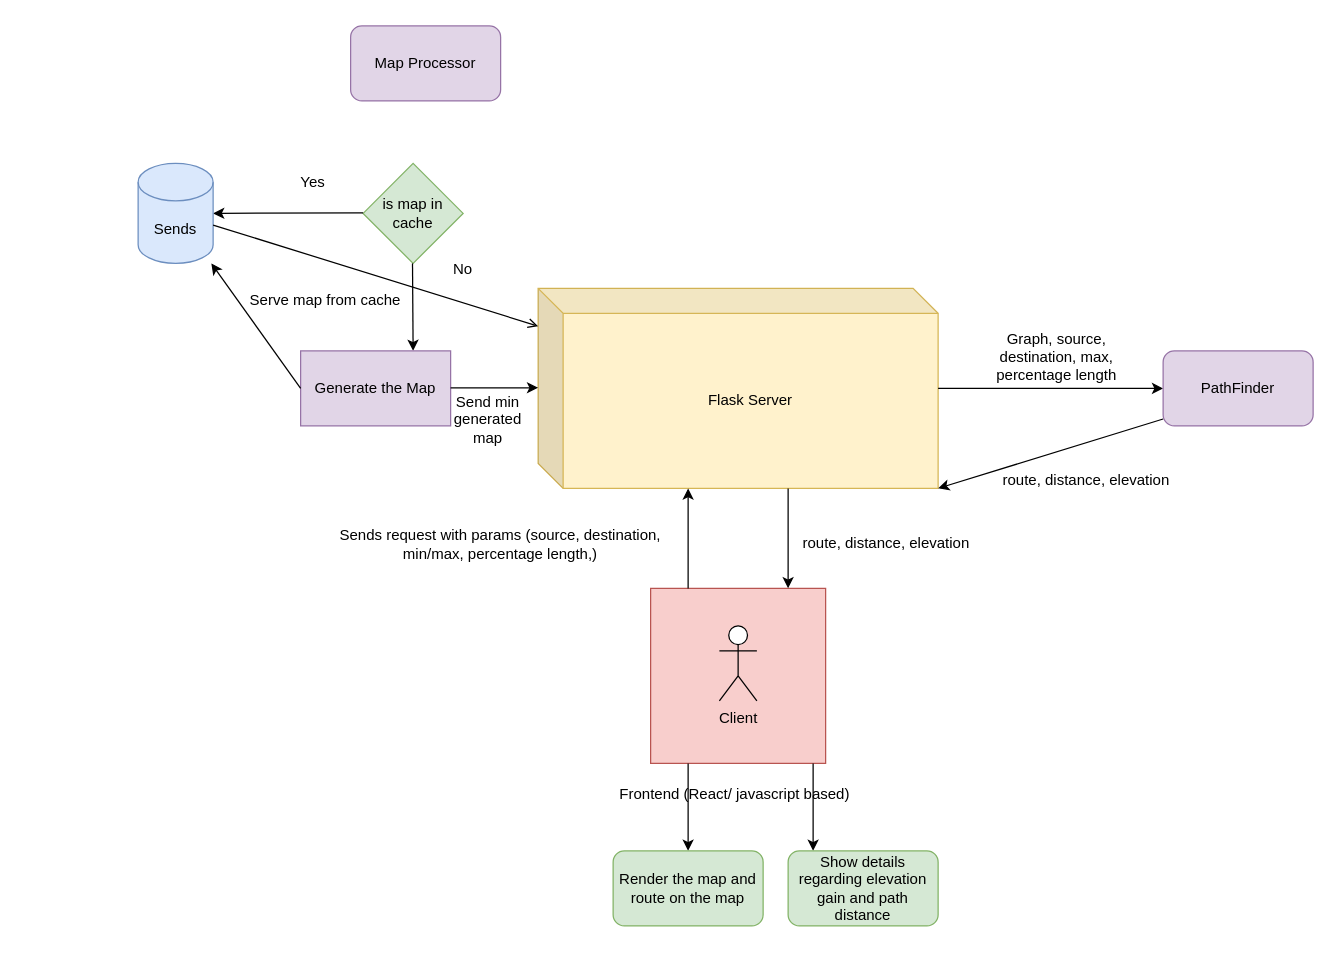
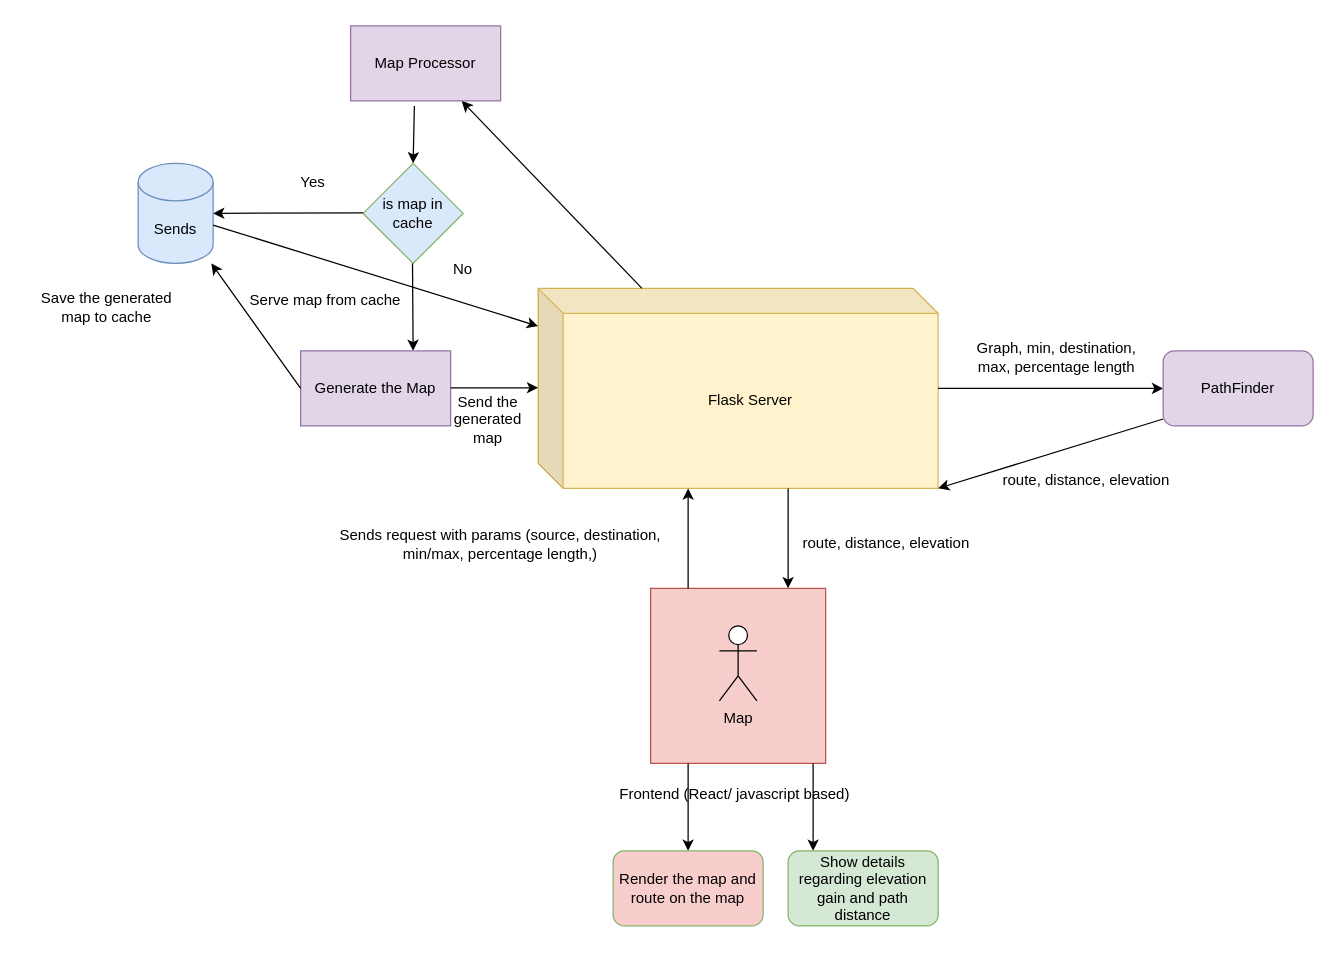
node "Map Processor": shape rounded rectangle -> rectangle
edge "Map Processor" -> "is map in cache": added
edge "Flask Server" -> "Map Processor": added
node "is map in cache": fillcolor #d5e8d4 -> #dae8fc
node "Save the generated map to cache": added
edge "Sends" -> "Flask Server": arrowhead open -> classic
node "Graph, source, destination, max, percentage length": label "Graph, source, destination, max, percentage length" -> "Graph, min, destination, max, percentage length"
node "Send min generated map": label "Send min generated map" -> "Send the generated map"
node "Client": label "Client" -> "Map"
node "Render the map and route on the map": fillcolor #d5e8d4 -> #f8cecc
